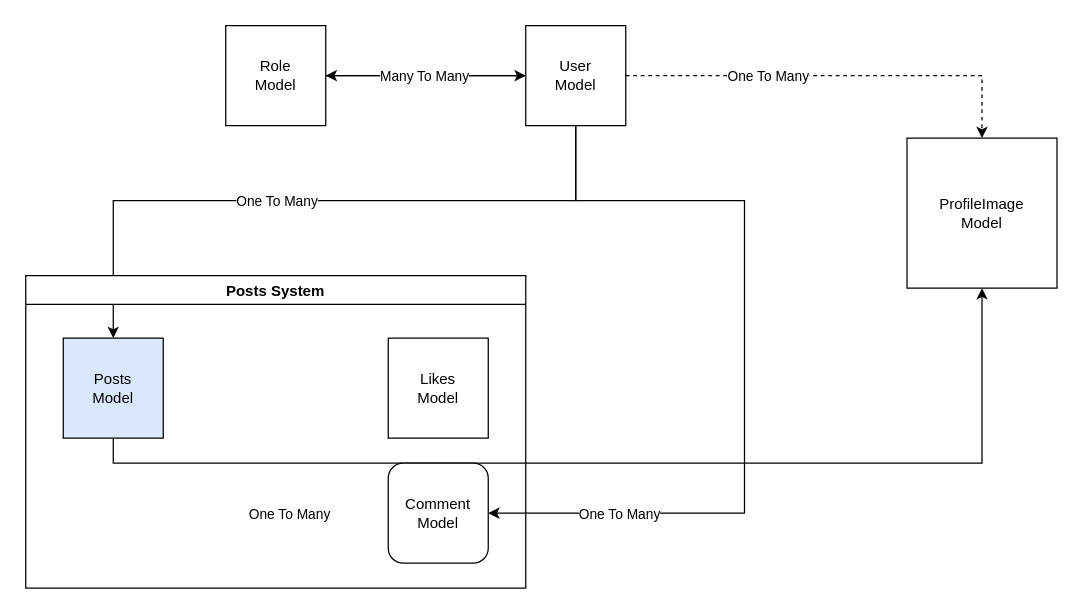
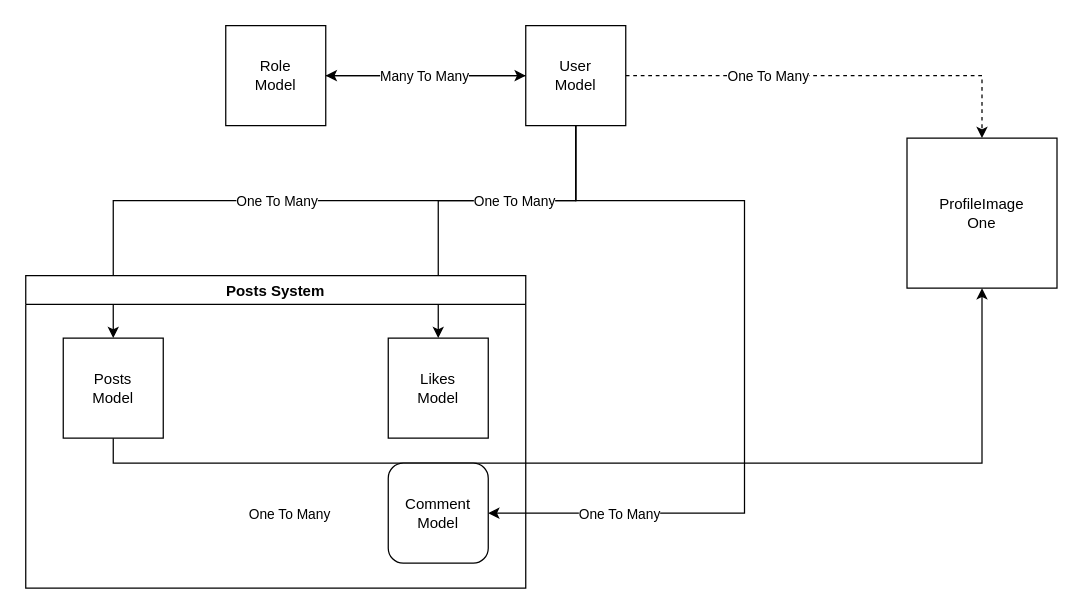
node "ProfileImage Model": label "ProfileImage Model" -> "ProfileImage One"
edge "User Model" -> "Likes Model": added, label "One To Many"
node "Posts Model": fillcolor #dae8fc -> #ffffff
